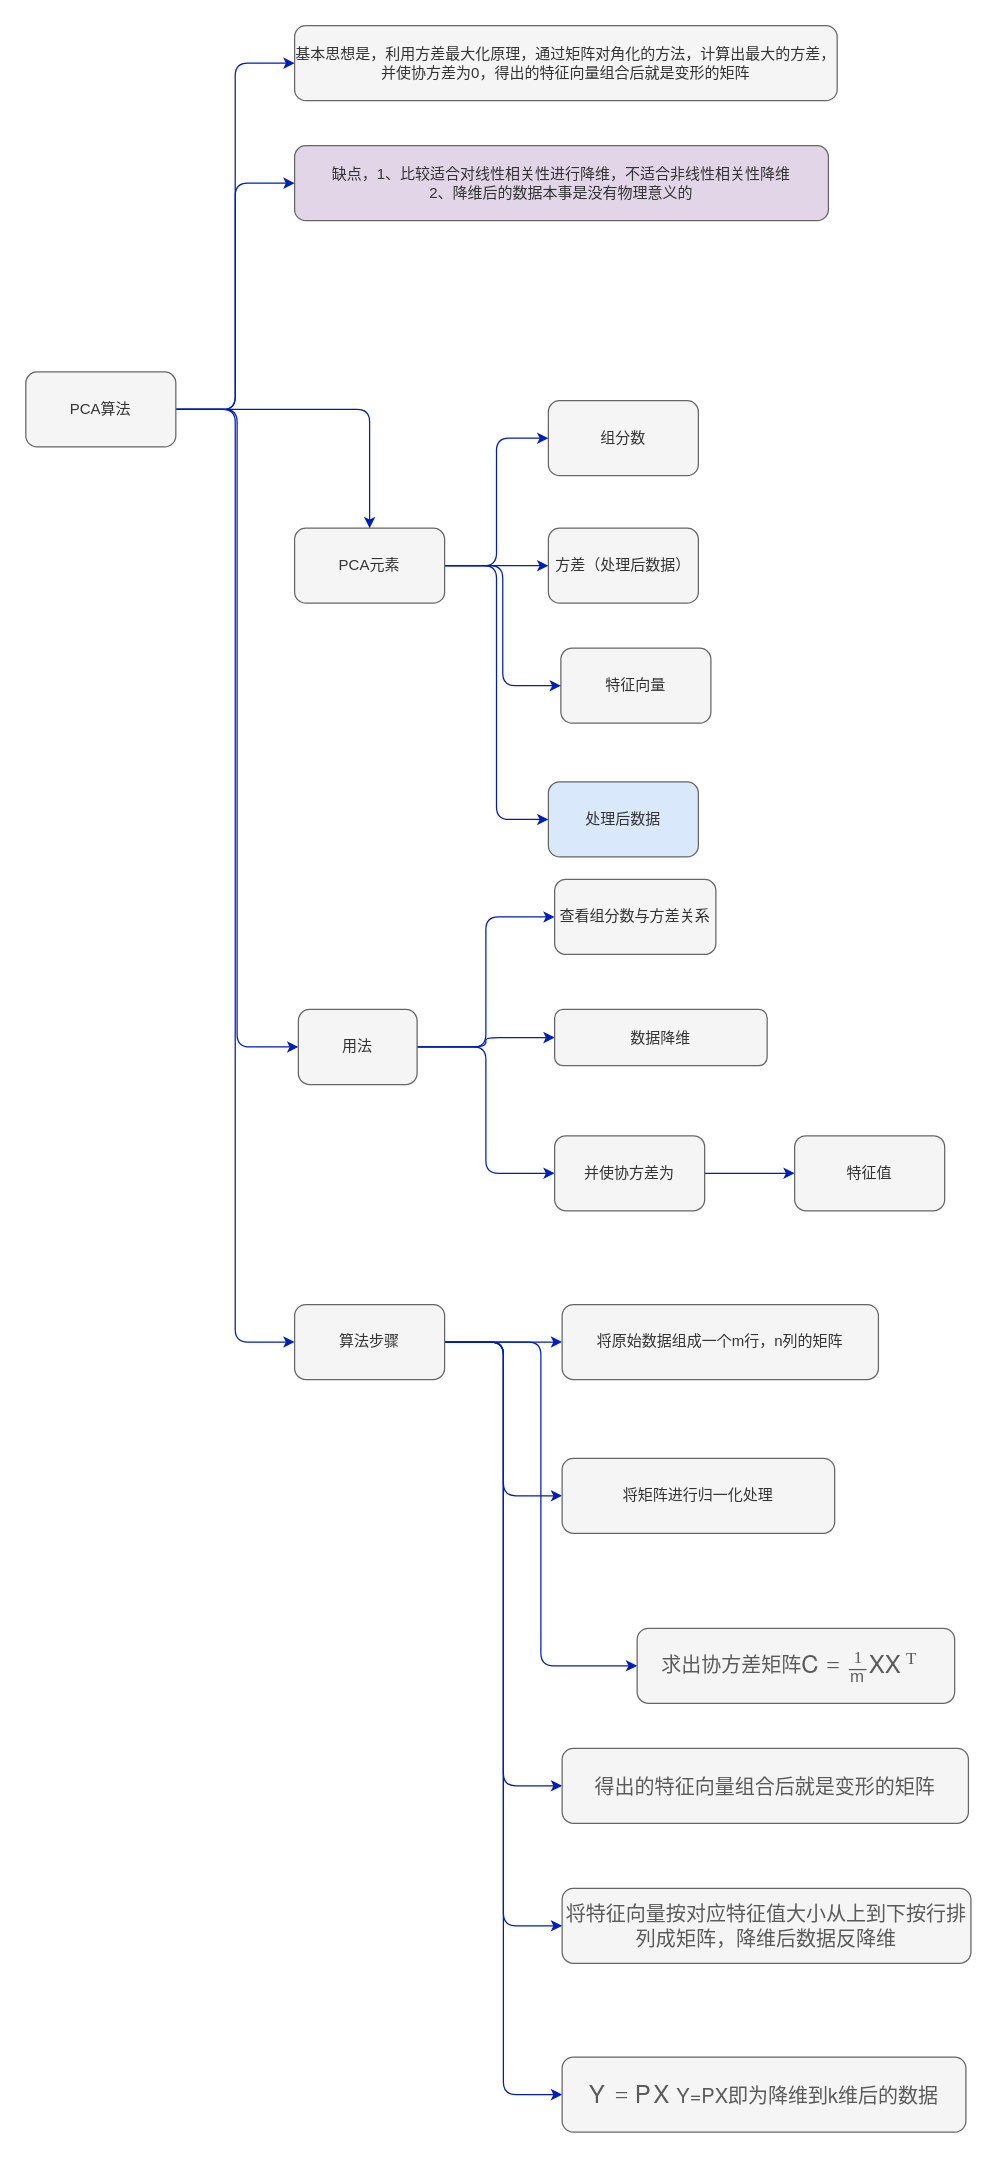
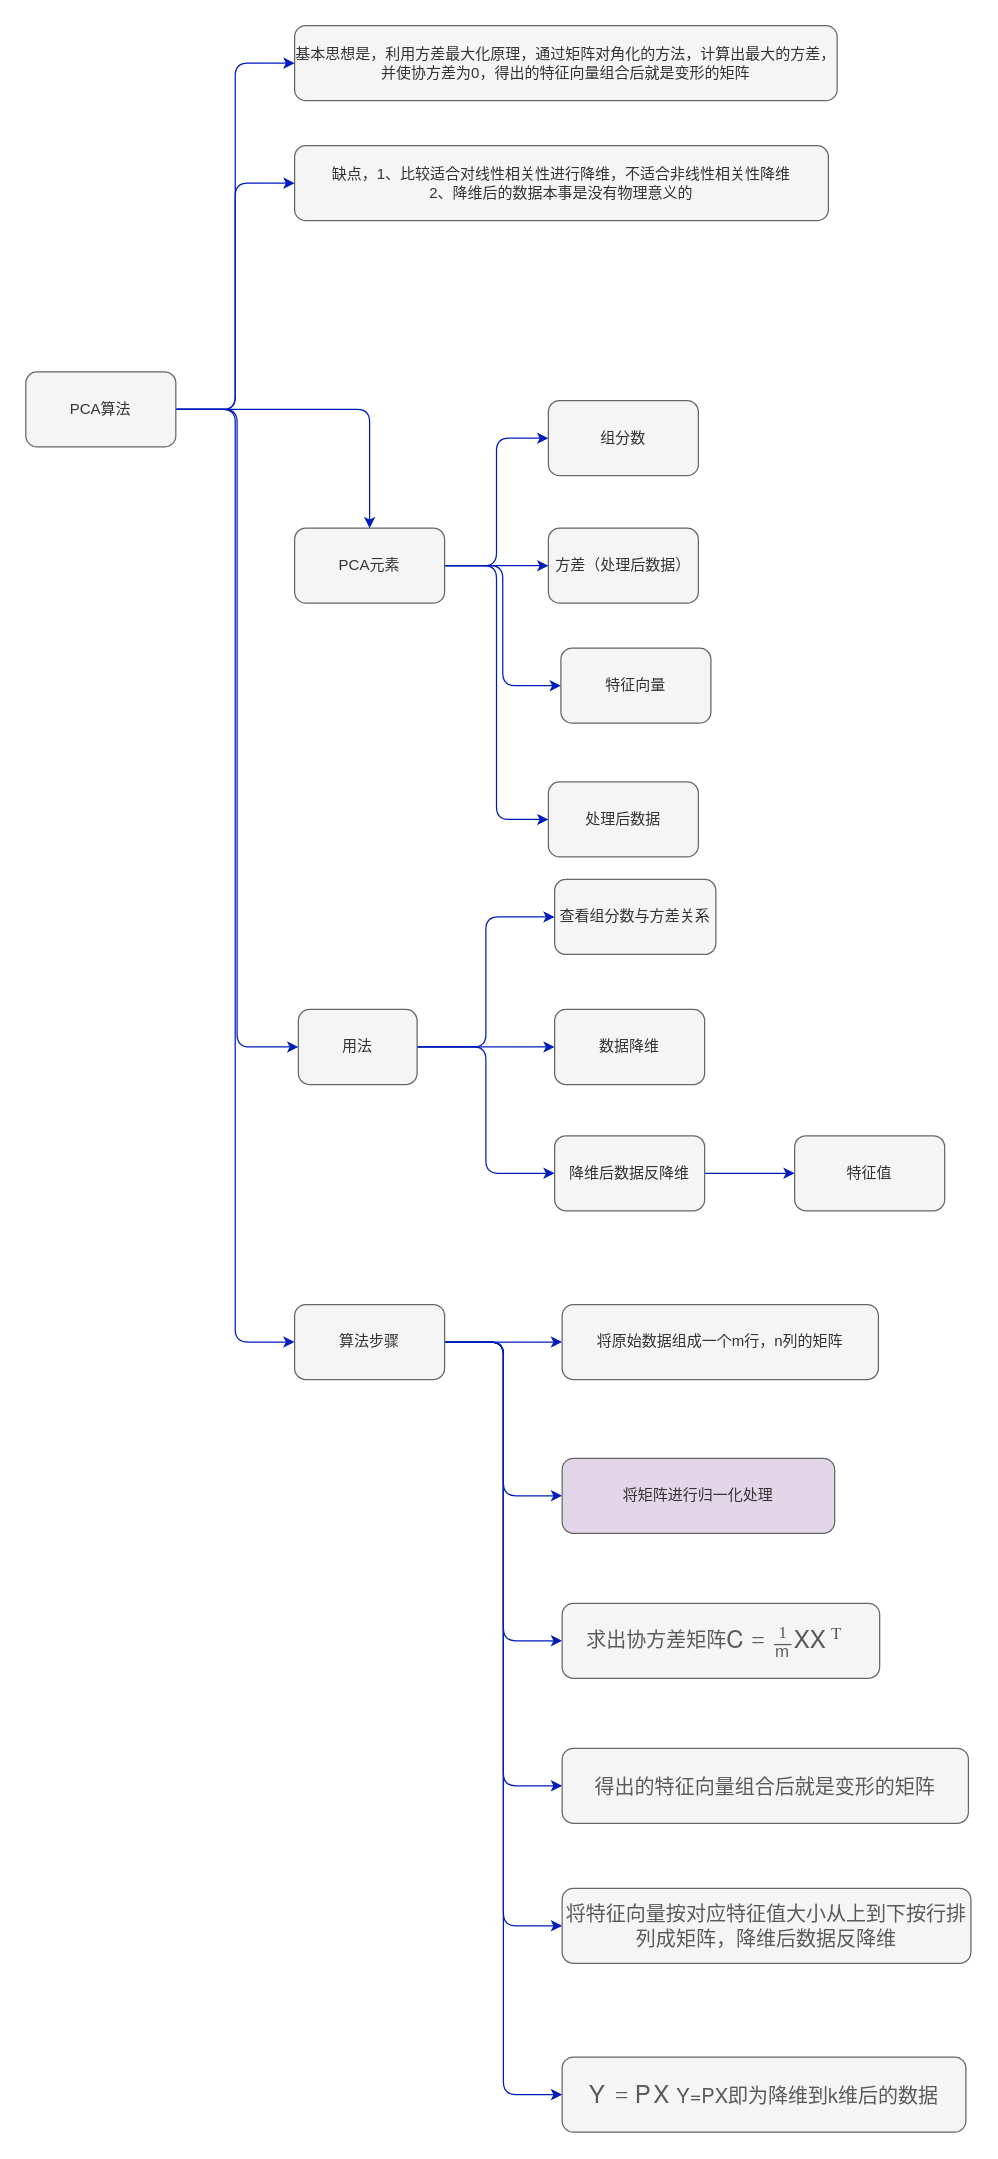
node "缺点，1、比较适合对线性相关性进行降维，不适合非线性相关性降维 2、降维后的数据本事是没有物理意义的": fillcolor #e1d5e7 -> #f5f5f5
node "处理后数据": fillcolor #dae8fc -> #f5f5f5
node "数据降维": size 213x56 -> 150x75
node "并使协方差为": label "并使协方差为" -> "降维后数据反降维"
node "将矩阵进行归一化处理": fillcolor #f5f5f5 -> #e1d5e7
node "求出协方差矩阵C=1mXXT": moved (796, 1666) -> (721, 1641)
